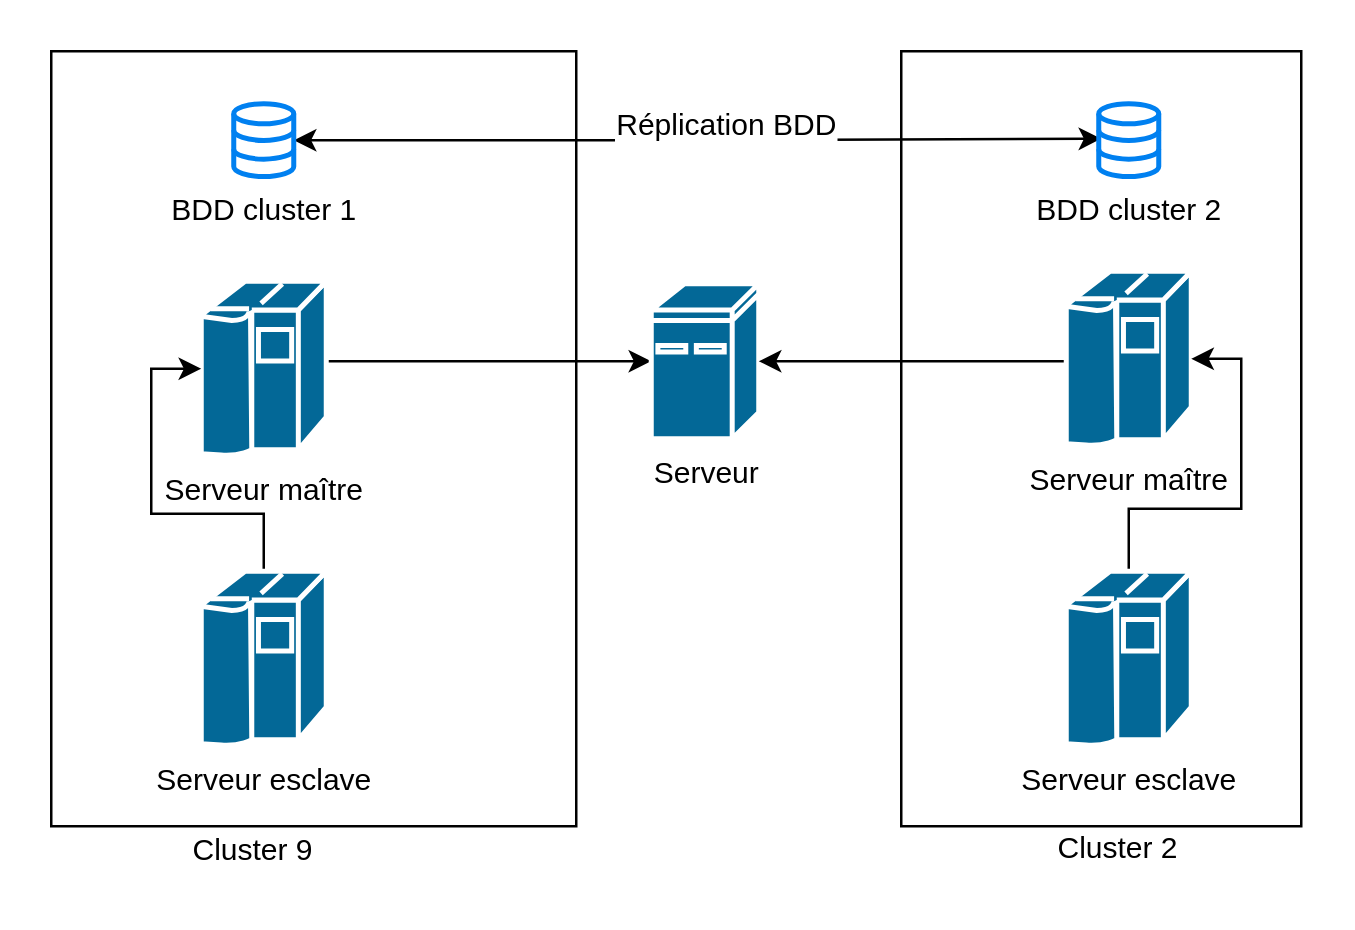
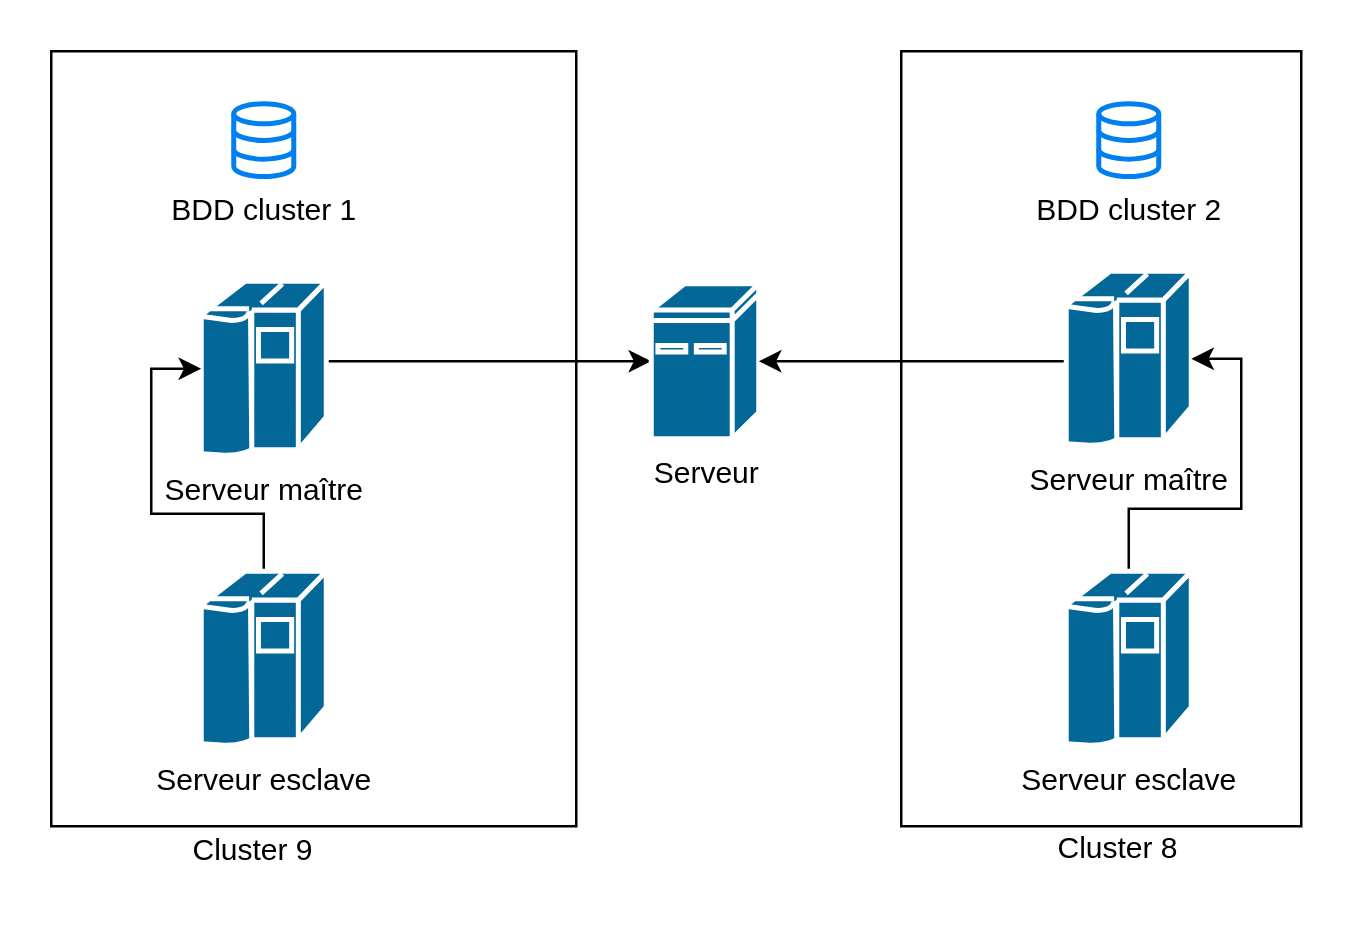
edge "BDD cluster 1" -- "BDD cluster 2": removed, label "Réplication BDD"
node "Cluster 2": label "Cluster 2" -> "Cluster 8"
